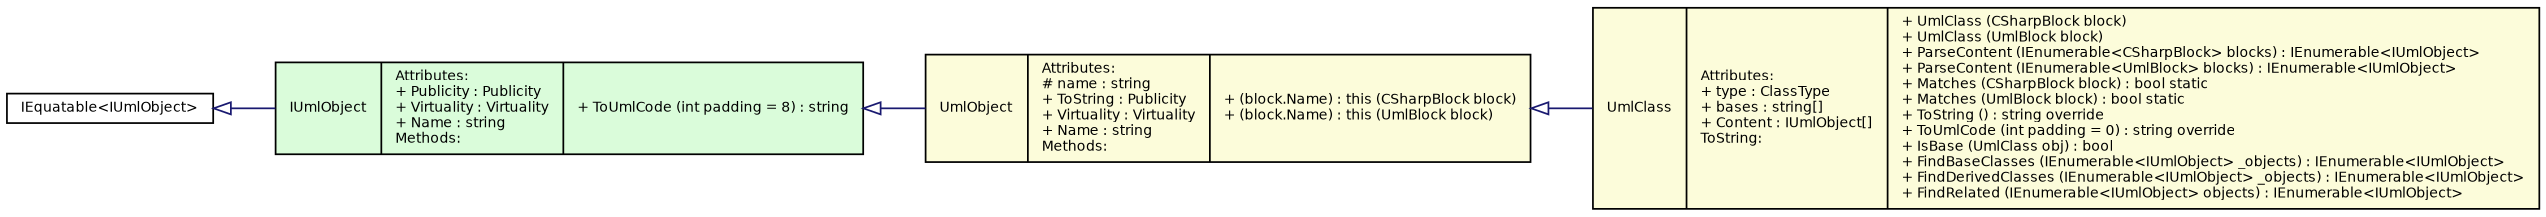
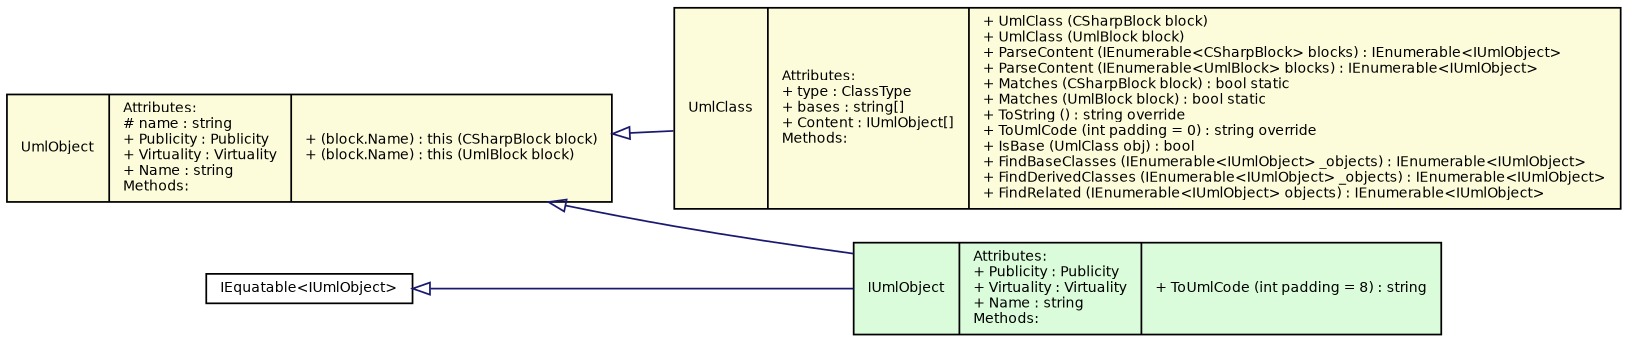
node "UmlObject": text "+ ToString : Publicity" -> "+ Publicity : Publicity"
edge "UmlObject" -> "IUmlObject": reversed
node "UmlClass": text "ToString:" -> "Methods:"
